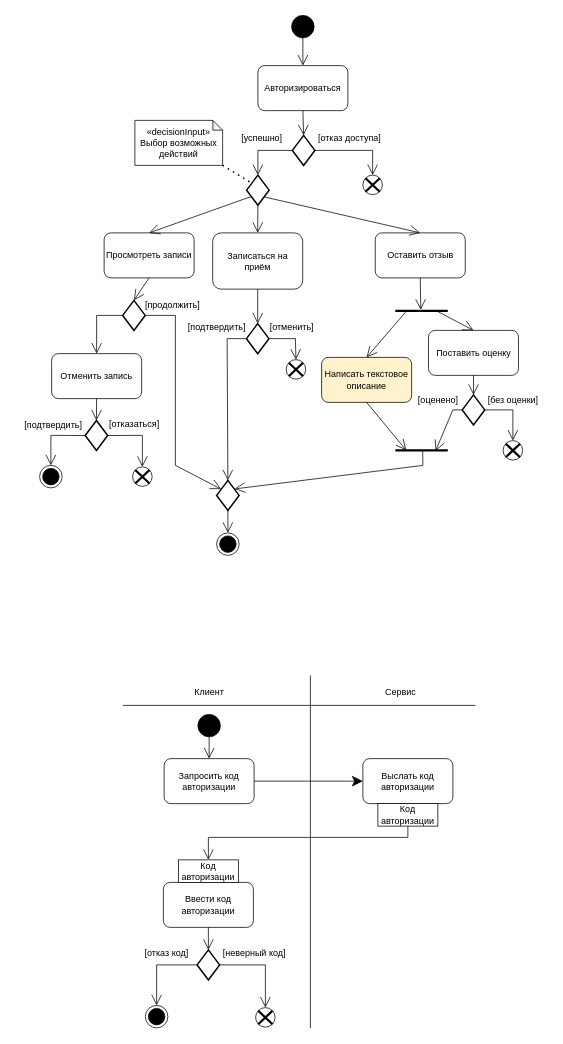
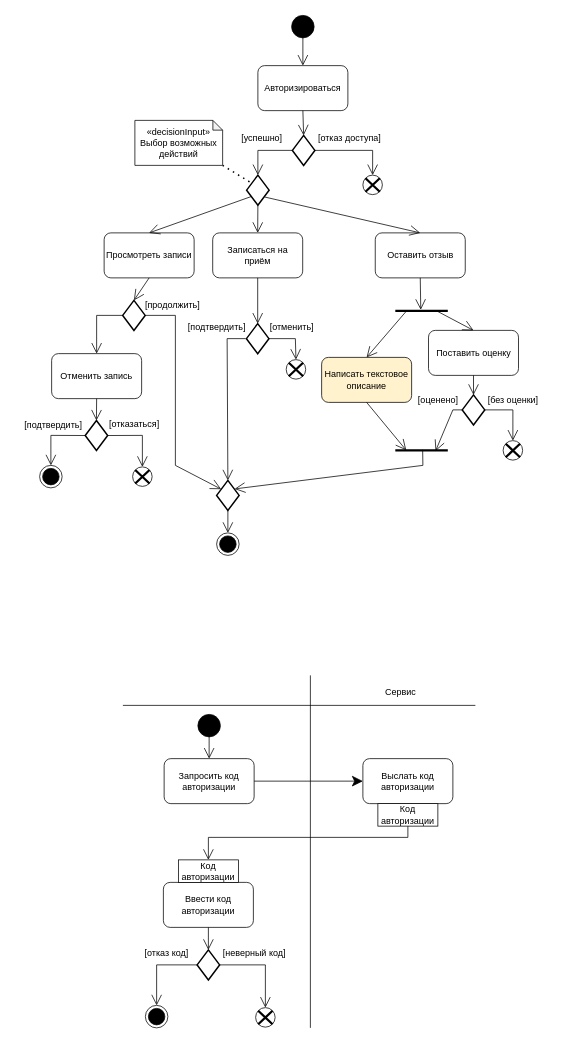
node "Записаться на приём": size 90x56 -> 90x45
node "Клиент": removed
